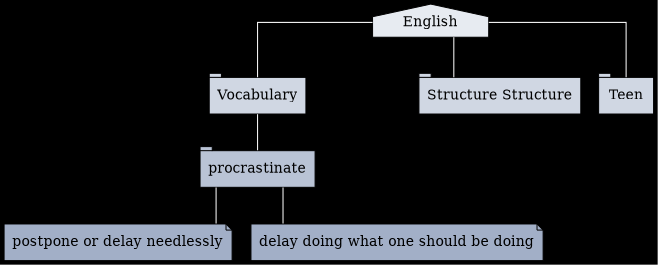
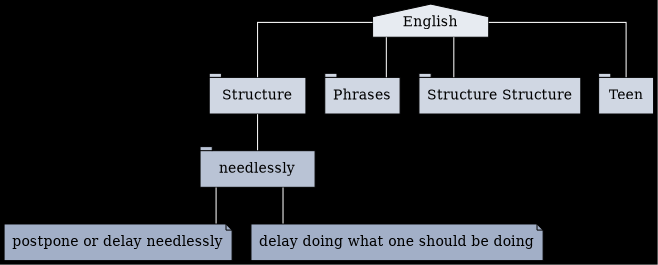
node "Vocabulary": label "Vocabulary" -> "Structure"
node "Phrases": added
node "procrastinate": label "procrastinate" -> "needlessly"
